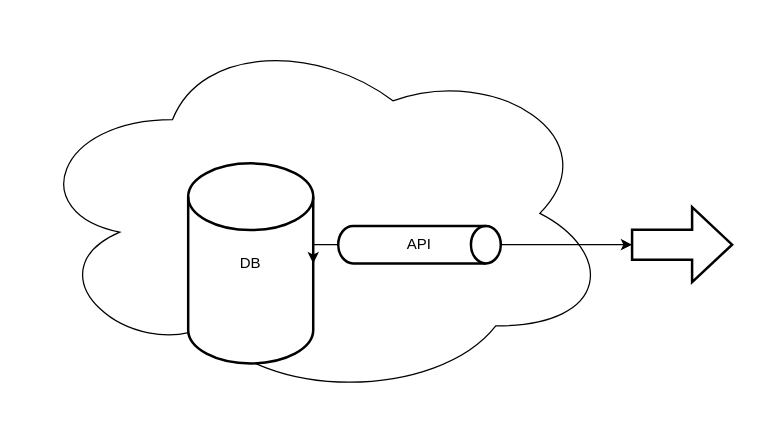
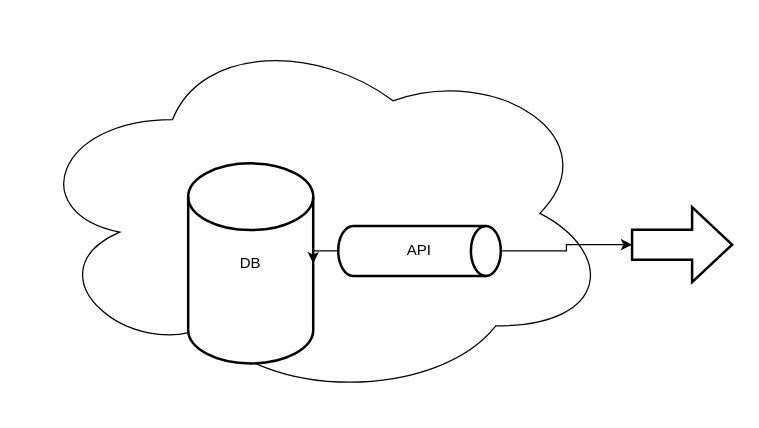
node "API": size 163x38 -> 163x50
